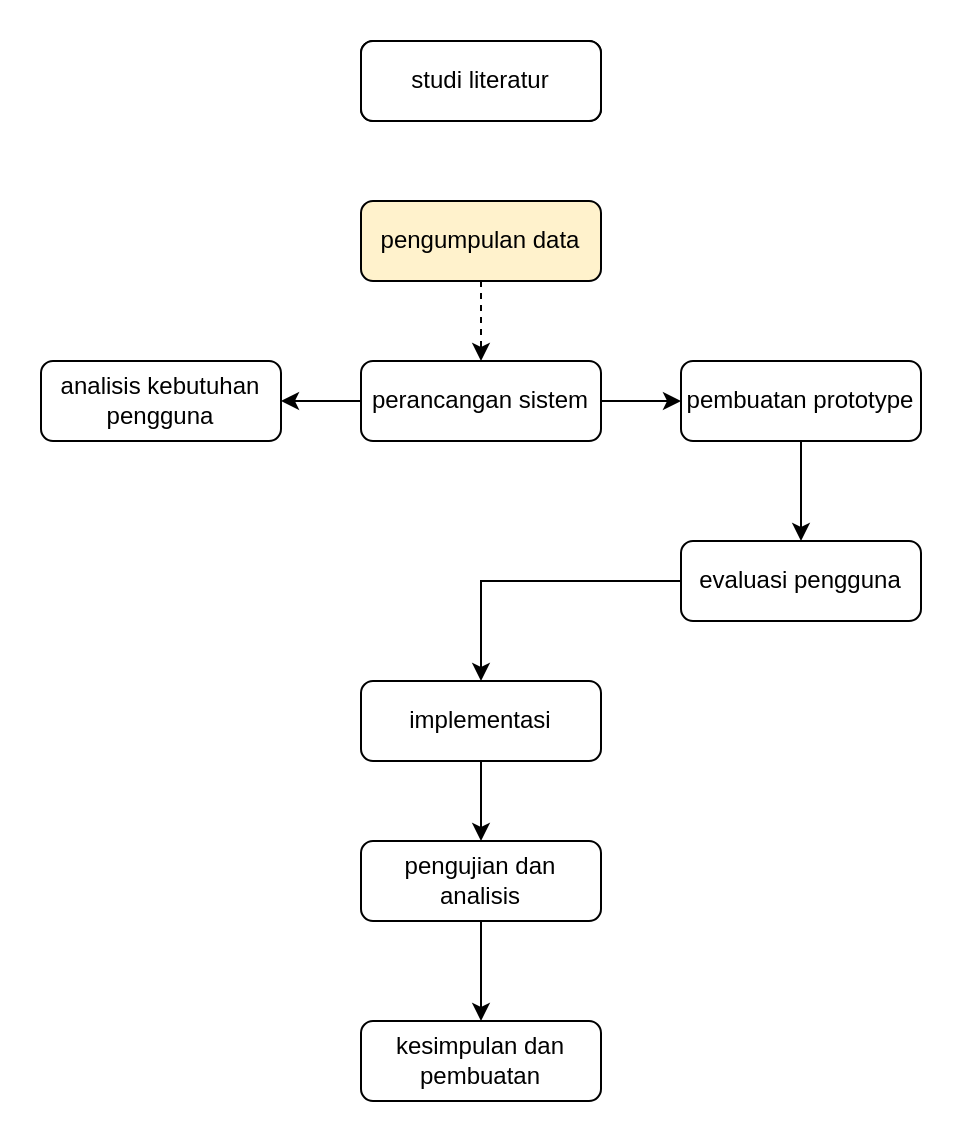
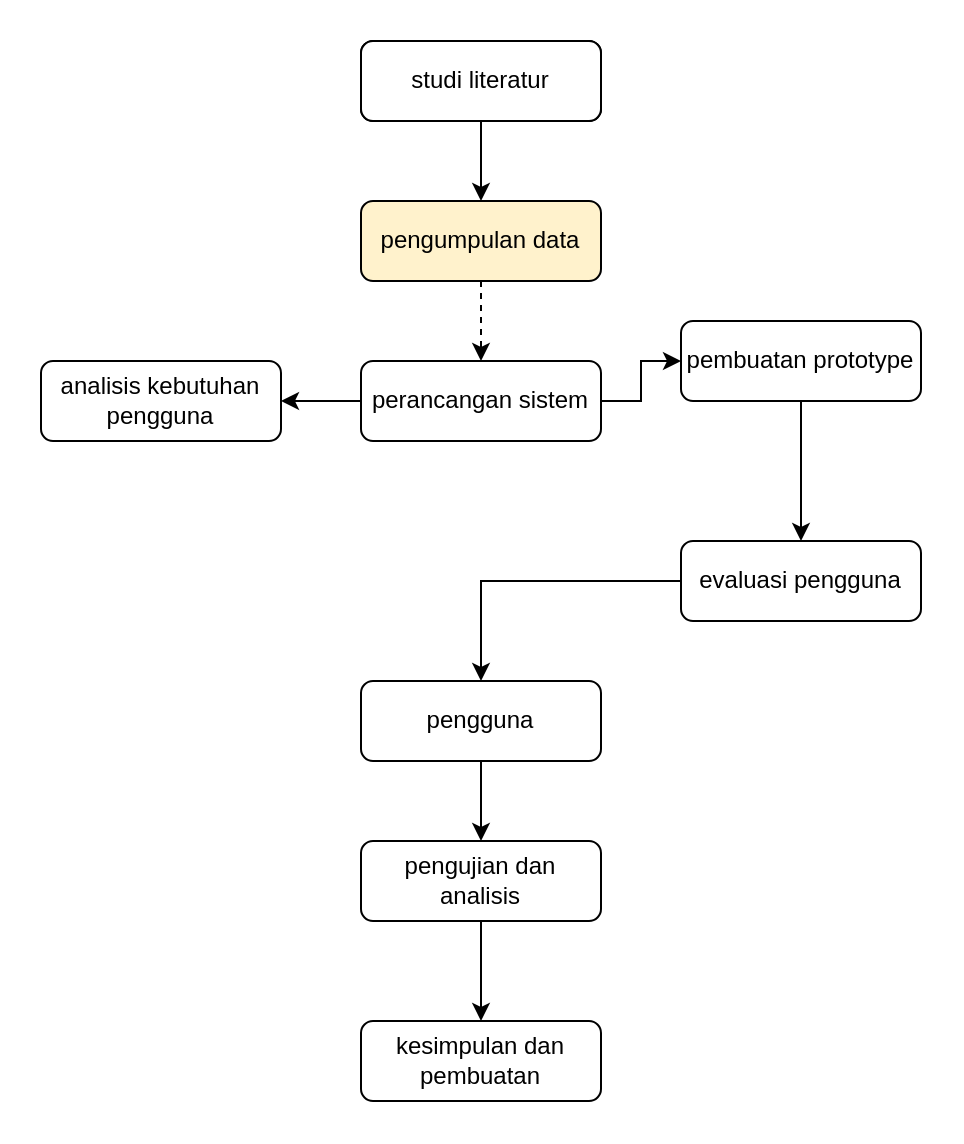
edge "studi literatur" -> "pengumpulan data": added
node "pembuatan prototype": moved (801, 401) -> (801, 361)
node "implementasi": label "implementasi" -> "pengguna"
